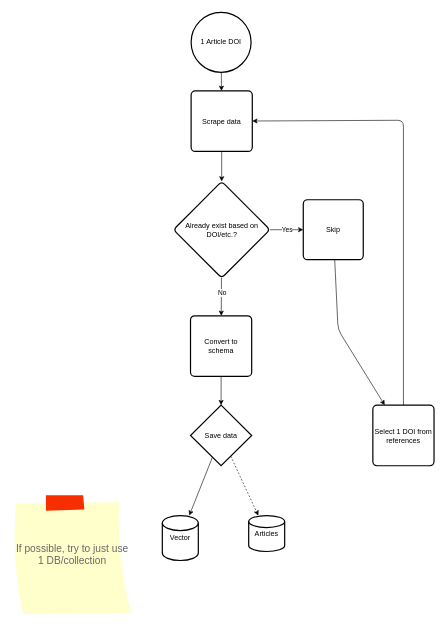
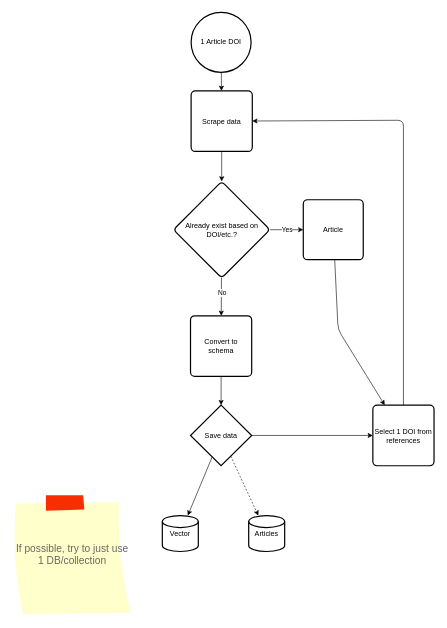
node "Skip": label "Skip" -> "Article"
edge "Save data" -> "Select 1 DOI from references": added
node "Vector": size 36x45 -> 36x36
